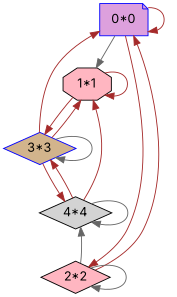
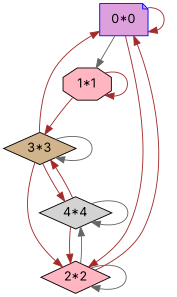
edge "3*3" -> "1*1": now "3*3" -> "2*2"
node "3*3": color blue -> black
edge "4*4" -> "1*1": now "4*4" -> "2*2"
